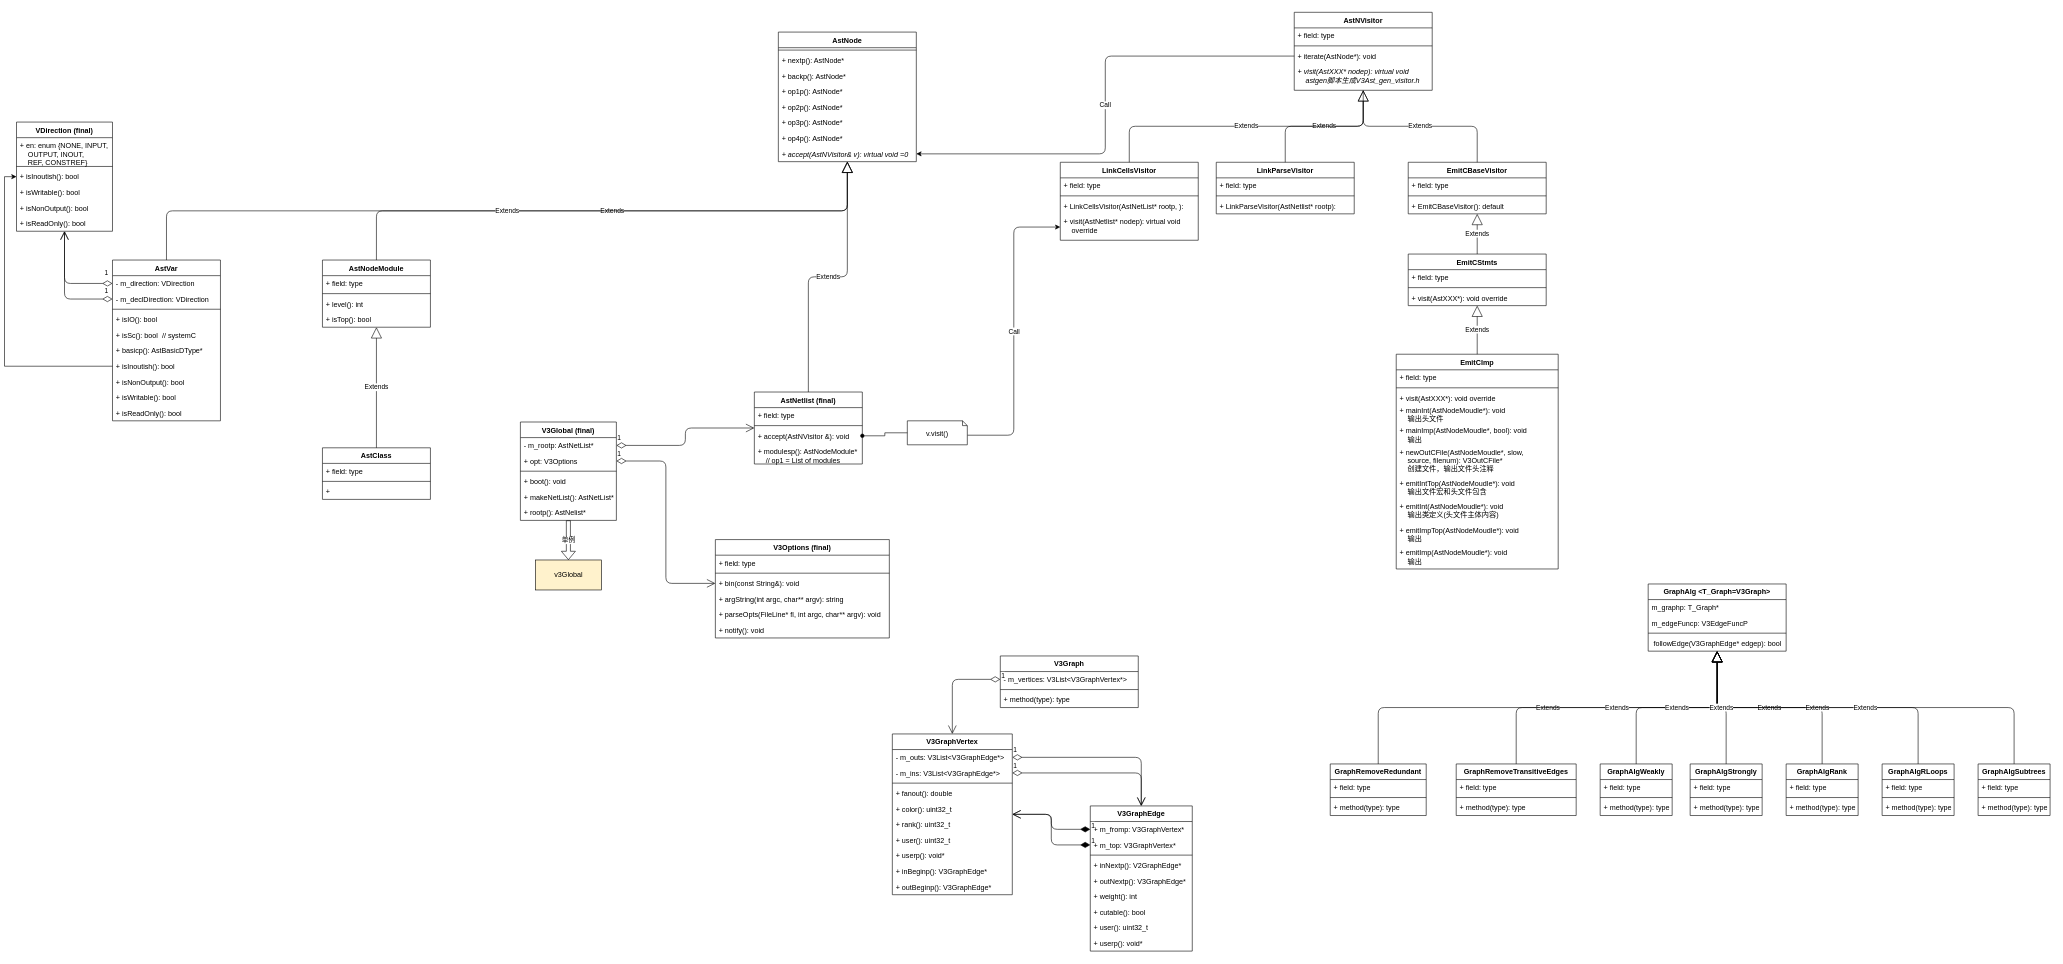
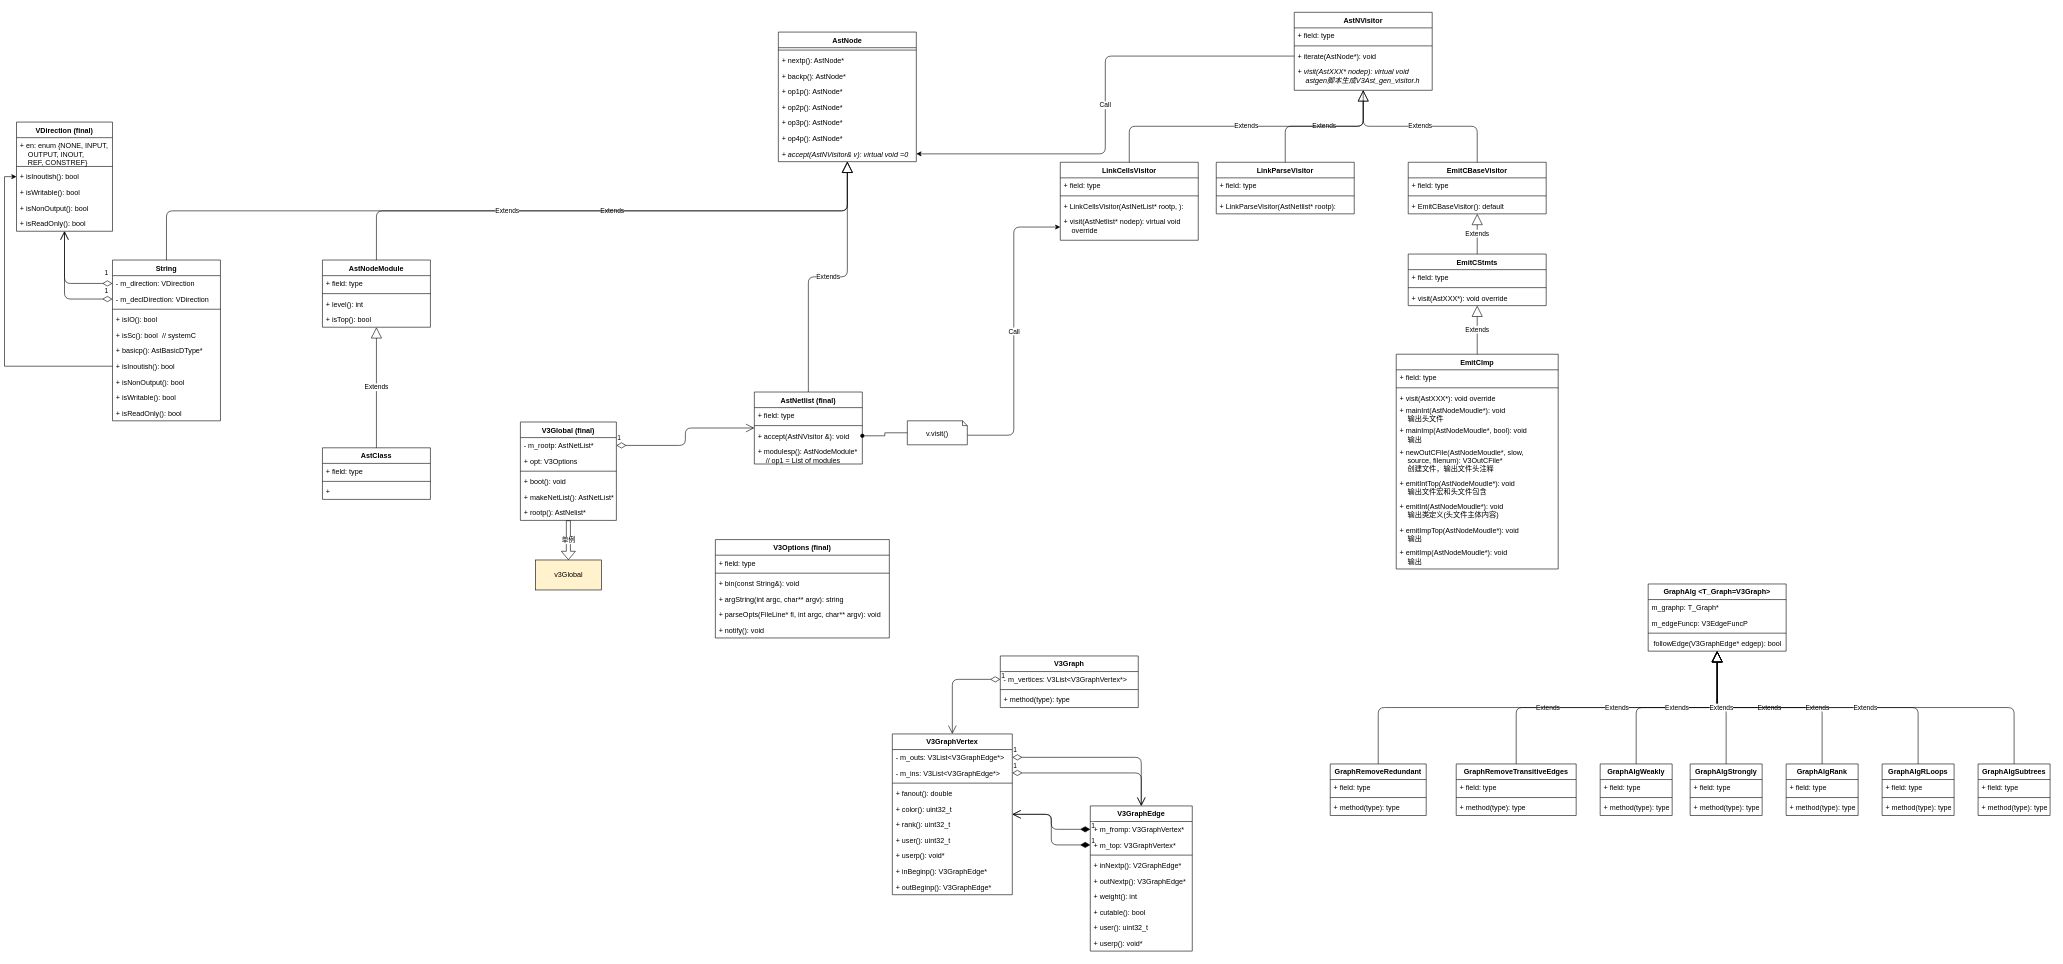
node "AstVar": label "AstVar" -> "String"
edge "+ opt: V3Options" -- "+ bin(const String&): void": removed, label "1"
